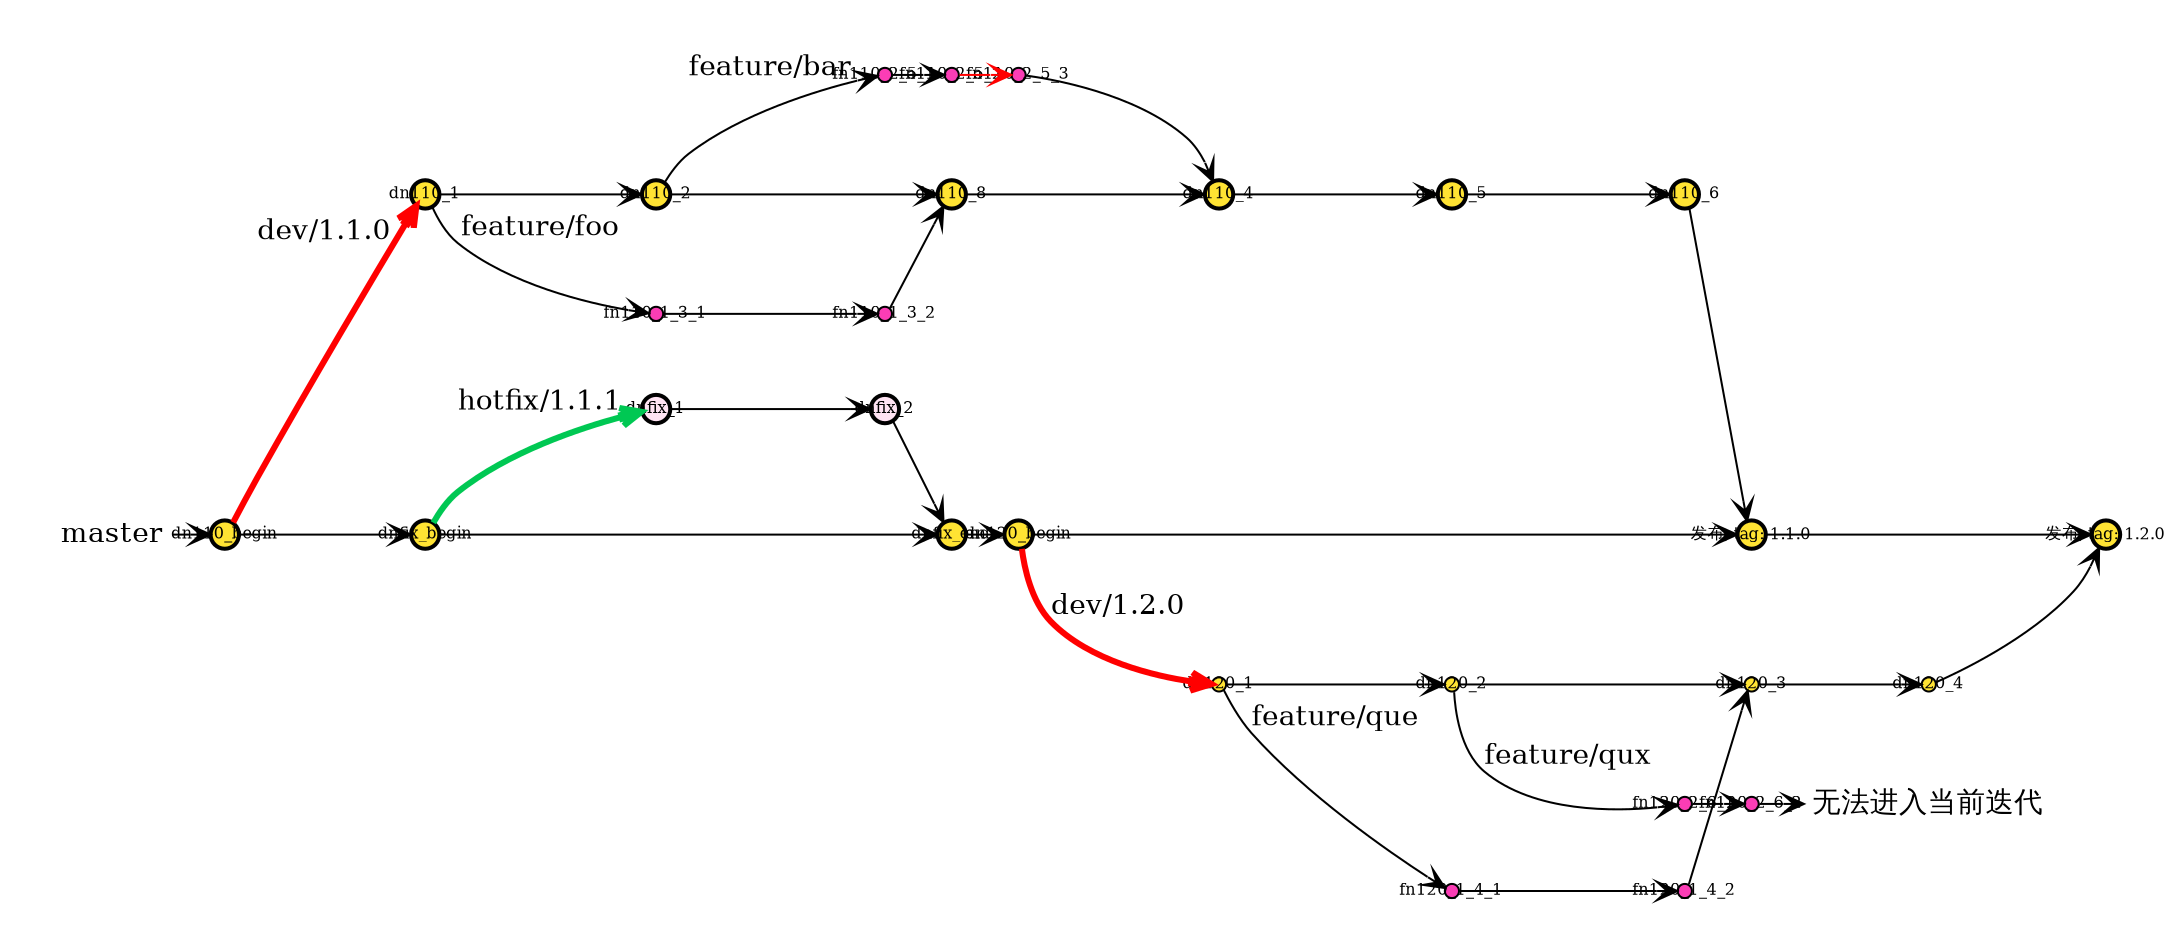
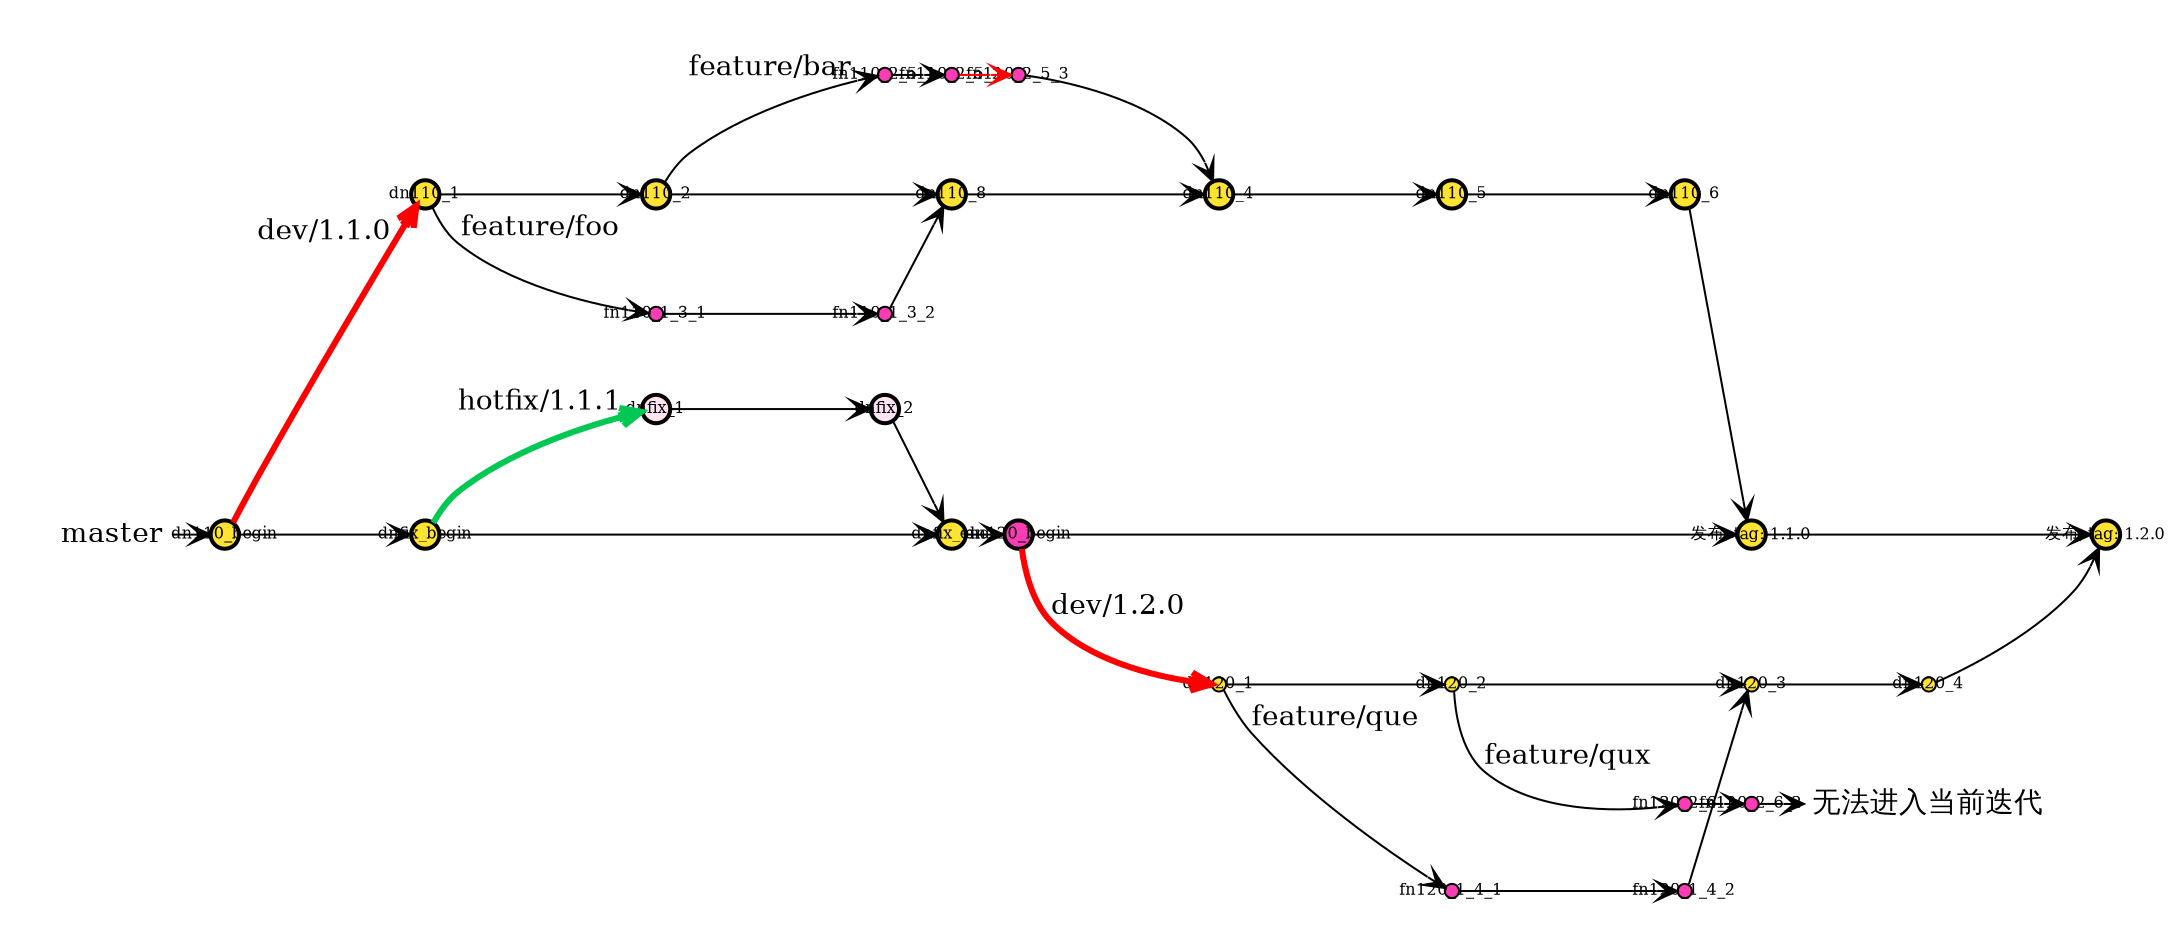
node "dn120_begin": fillcolor #ffe333 -> #fb3db5
